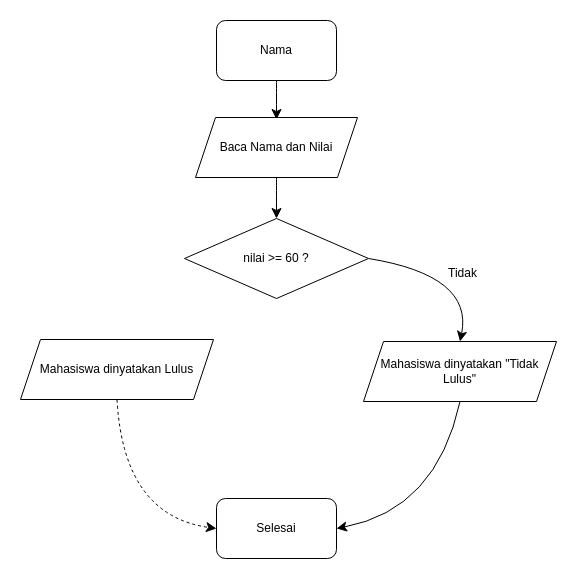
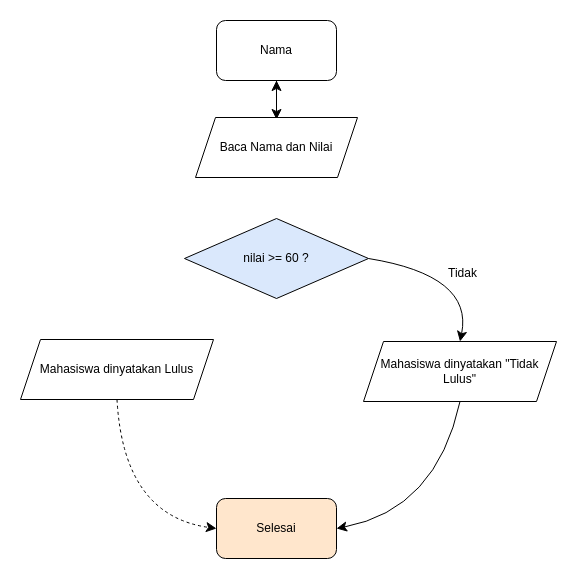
edge "Baca Nama dan Nilai" -> "nilai >= 60 ?": now "Baca Nama dan Nilai" -> "Nama"
node "nilai >= 60 ?": fillcolor #ffffff -> #dae8fc
node "Selesai": fillcolor #ffffff -> #ffe6cc
